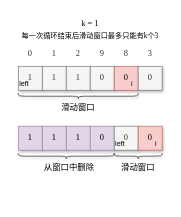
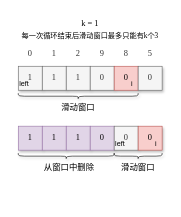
node "3": label "3" -> "5"
